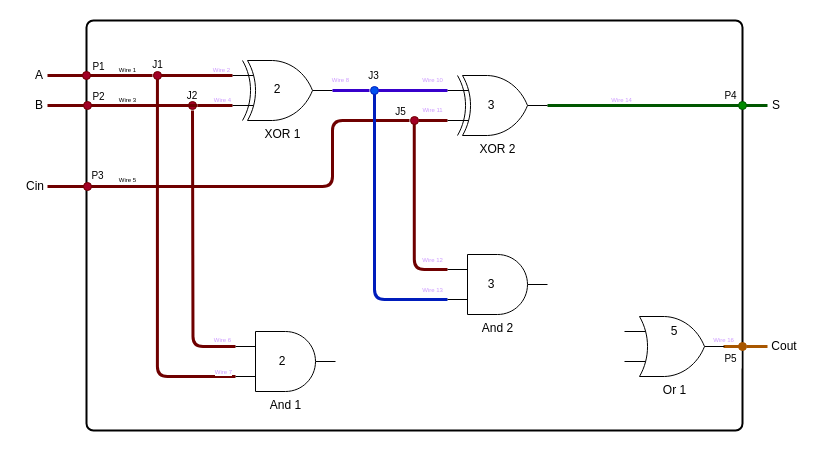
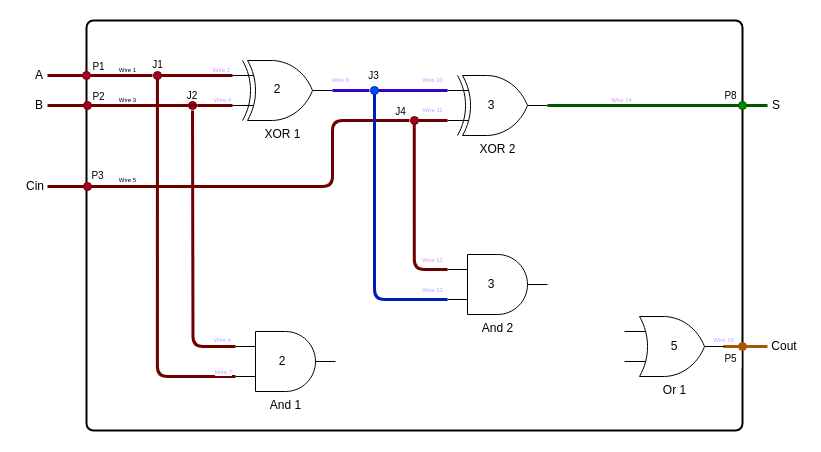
node "P4": label "P4" -> "P8"
node "J5": label "J5" -> "J4"
node "5": moved (675, 332) -> (675, 347)
